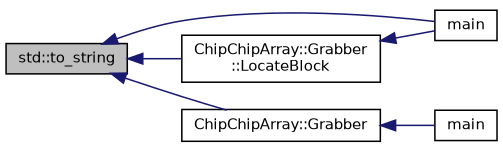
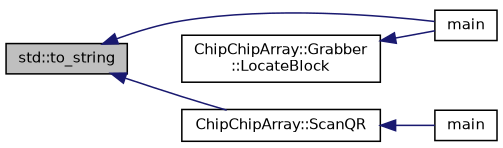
edge "ChipChipArray::Grabber ::LocateBlock" -> "std::to_string": removed
node "ChipChipArray::Grabber": label "ChipChipArray::Grabber" -> "ChipChipArray::ScanQR"
